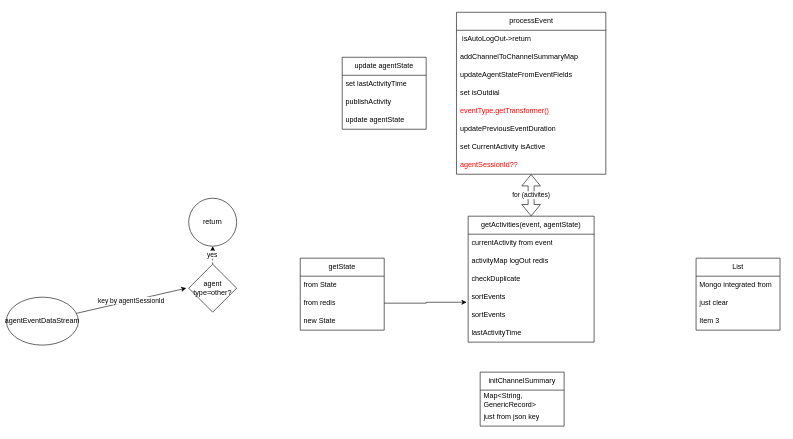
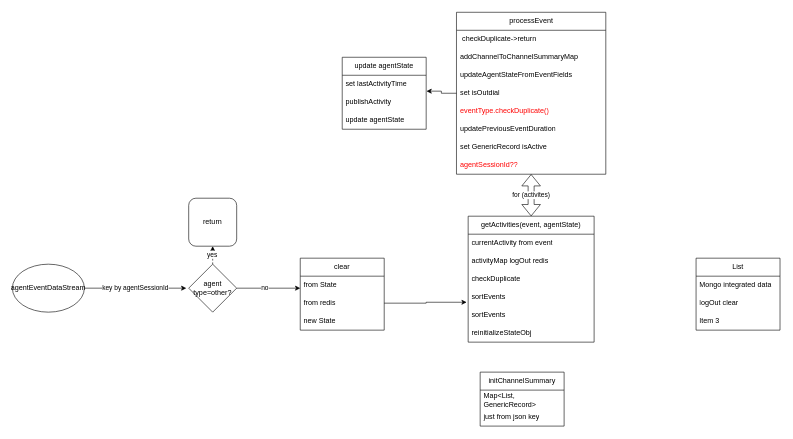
node "isAutoLogOut->return": label "isAutoLogOut->return" -> "checkDuplicate->return"
edge "processEvent" -> "set lastActivityTime": added
node "eventType.getTransformer()": label "eventType.getTransformer()" -> "eventType.checkDuplicate()"
node "set CurrentActivity isActive": label "set CurrentActivity isActive" -> "set GenericRecord isActive"
node "return": shape ellipse -> rounded rectangle
node "getState": label "getState" -> "clear"
node "Mongo integrated from": label "Mongo integrated from" -> "Mongo integrated data"
edge "agent type=other?" -> "from State": added, label "no"
node "just clear": label "just clear" -> "logOut clear"
node "agentEventDataStream": moved (42, 321) -> (48, 288)
node "lastActivityTime": label "lastActivityTime" -> "reinitializeStateObj"
node "Map<String, GenericRecord>": label "Map<String, GenericRecord>" -> "Map<List, GenericRecord>"
